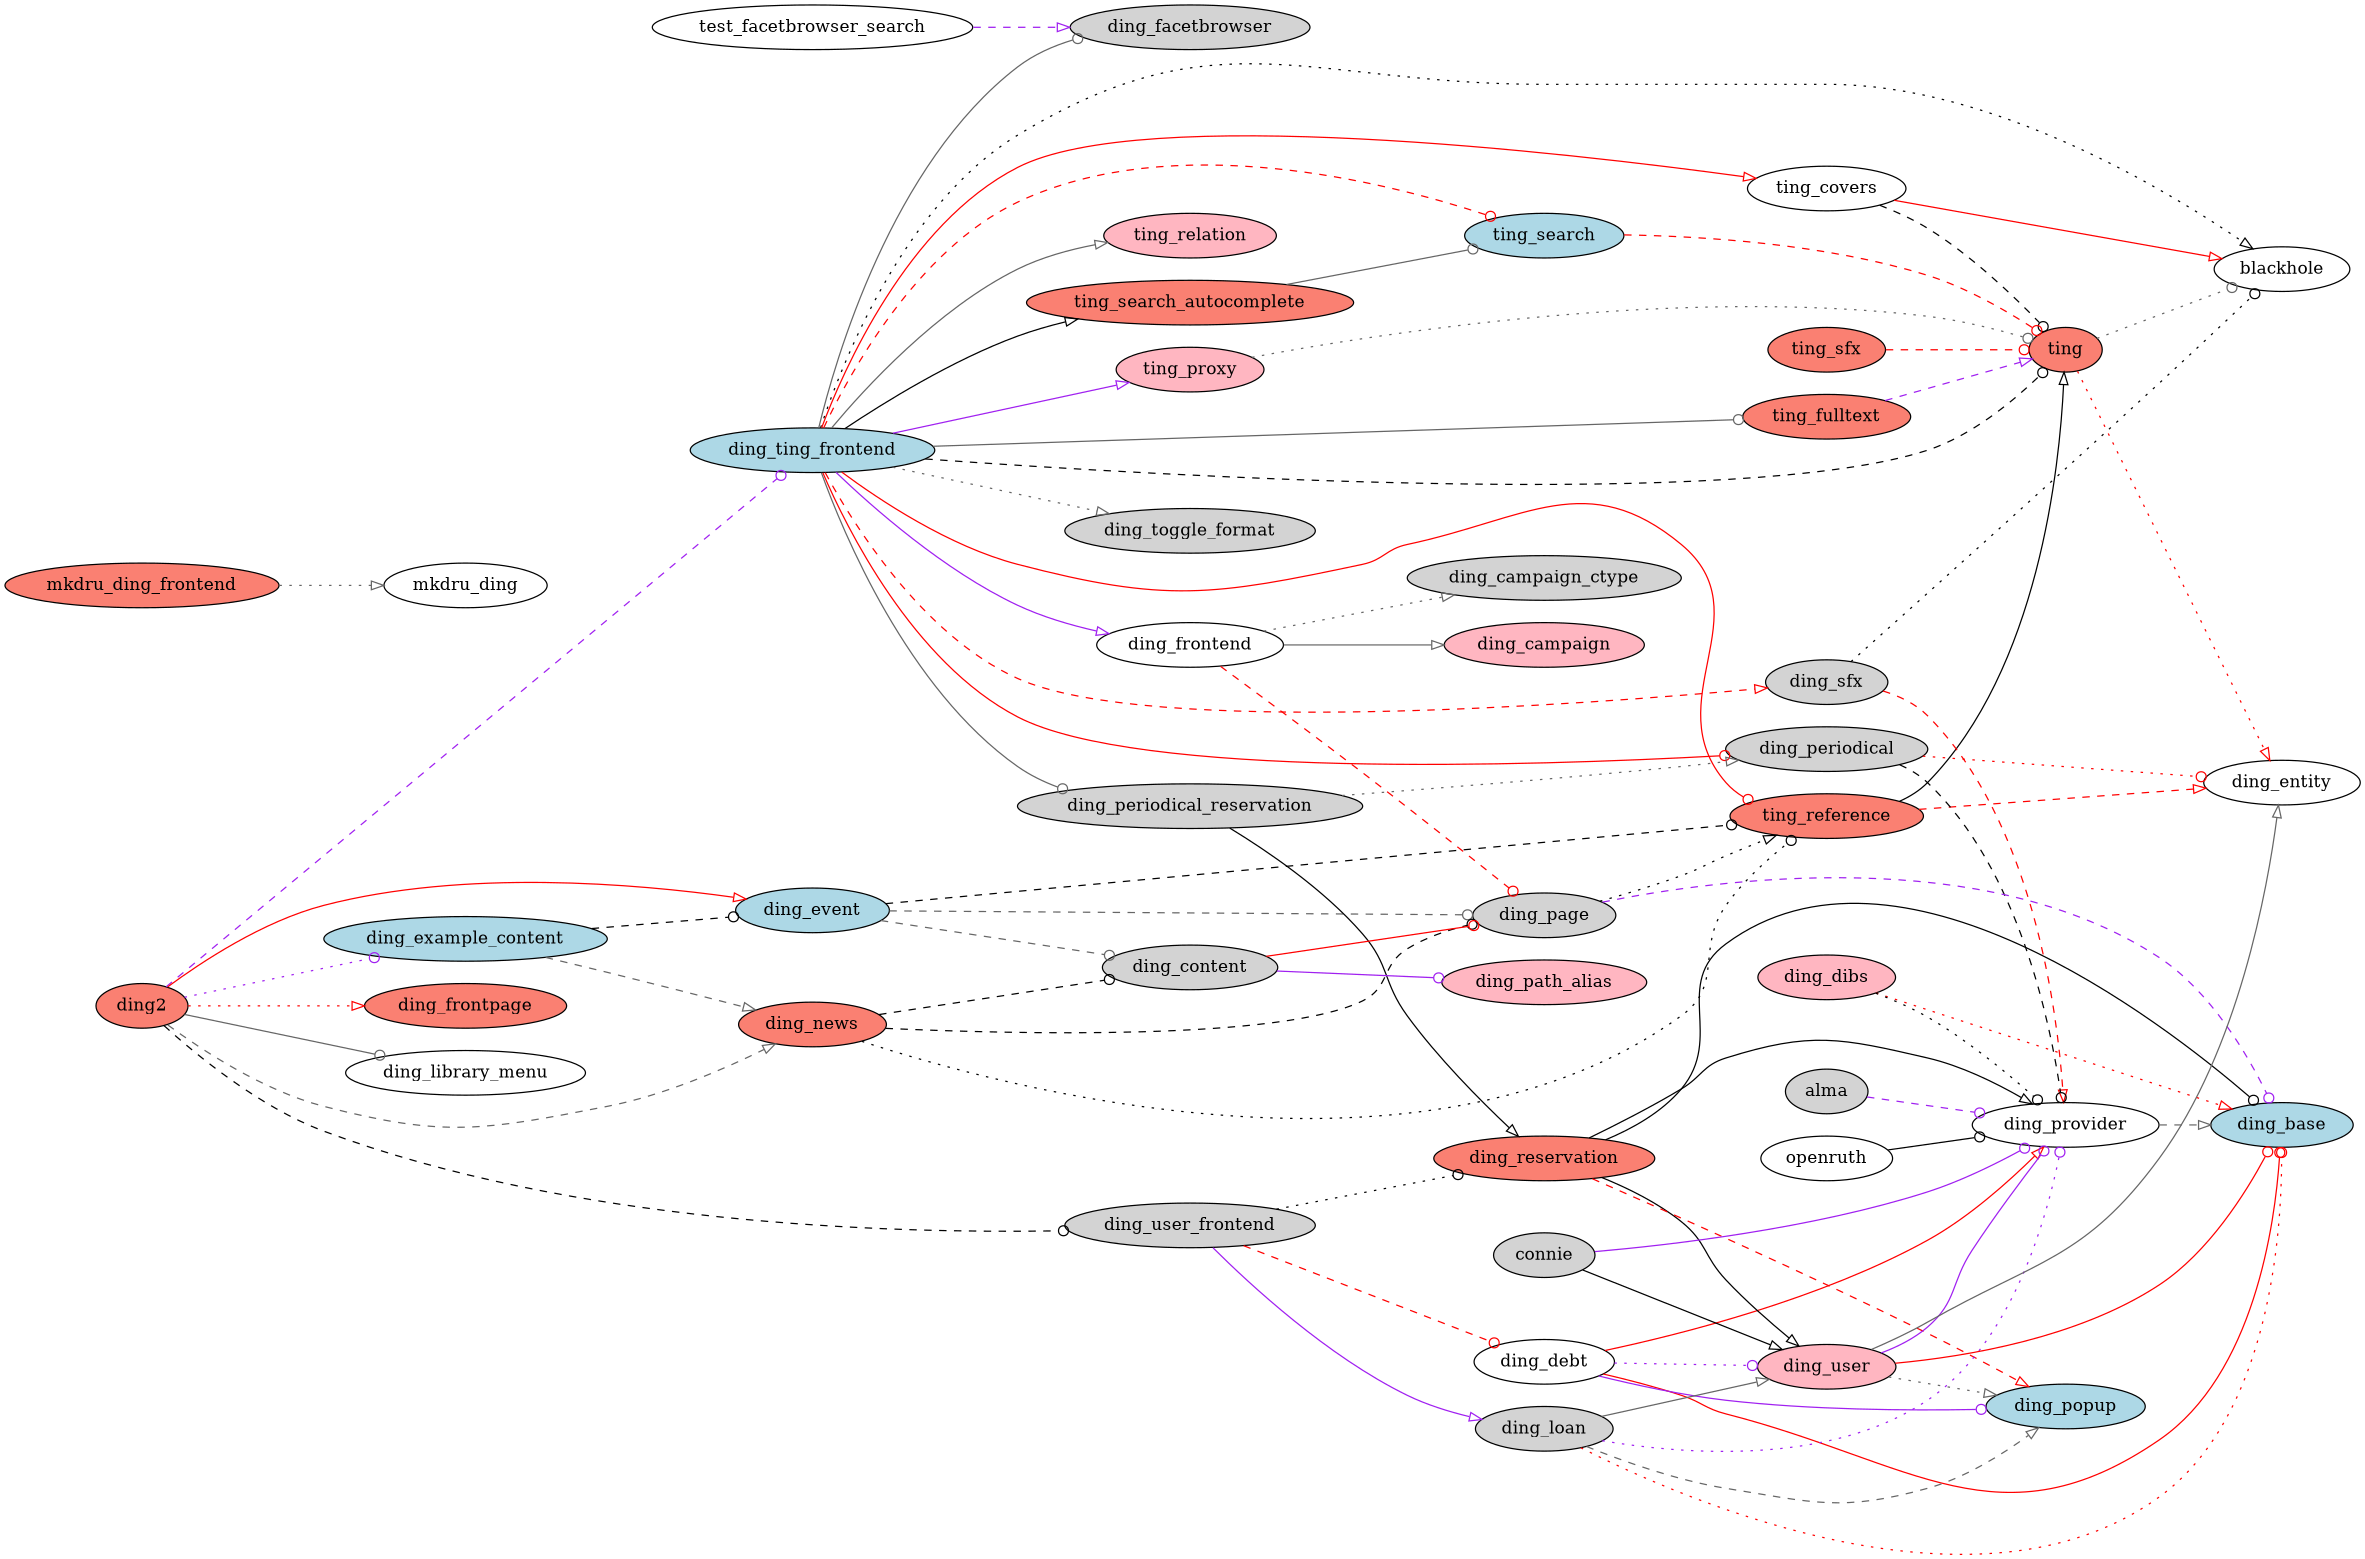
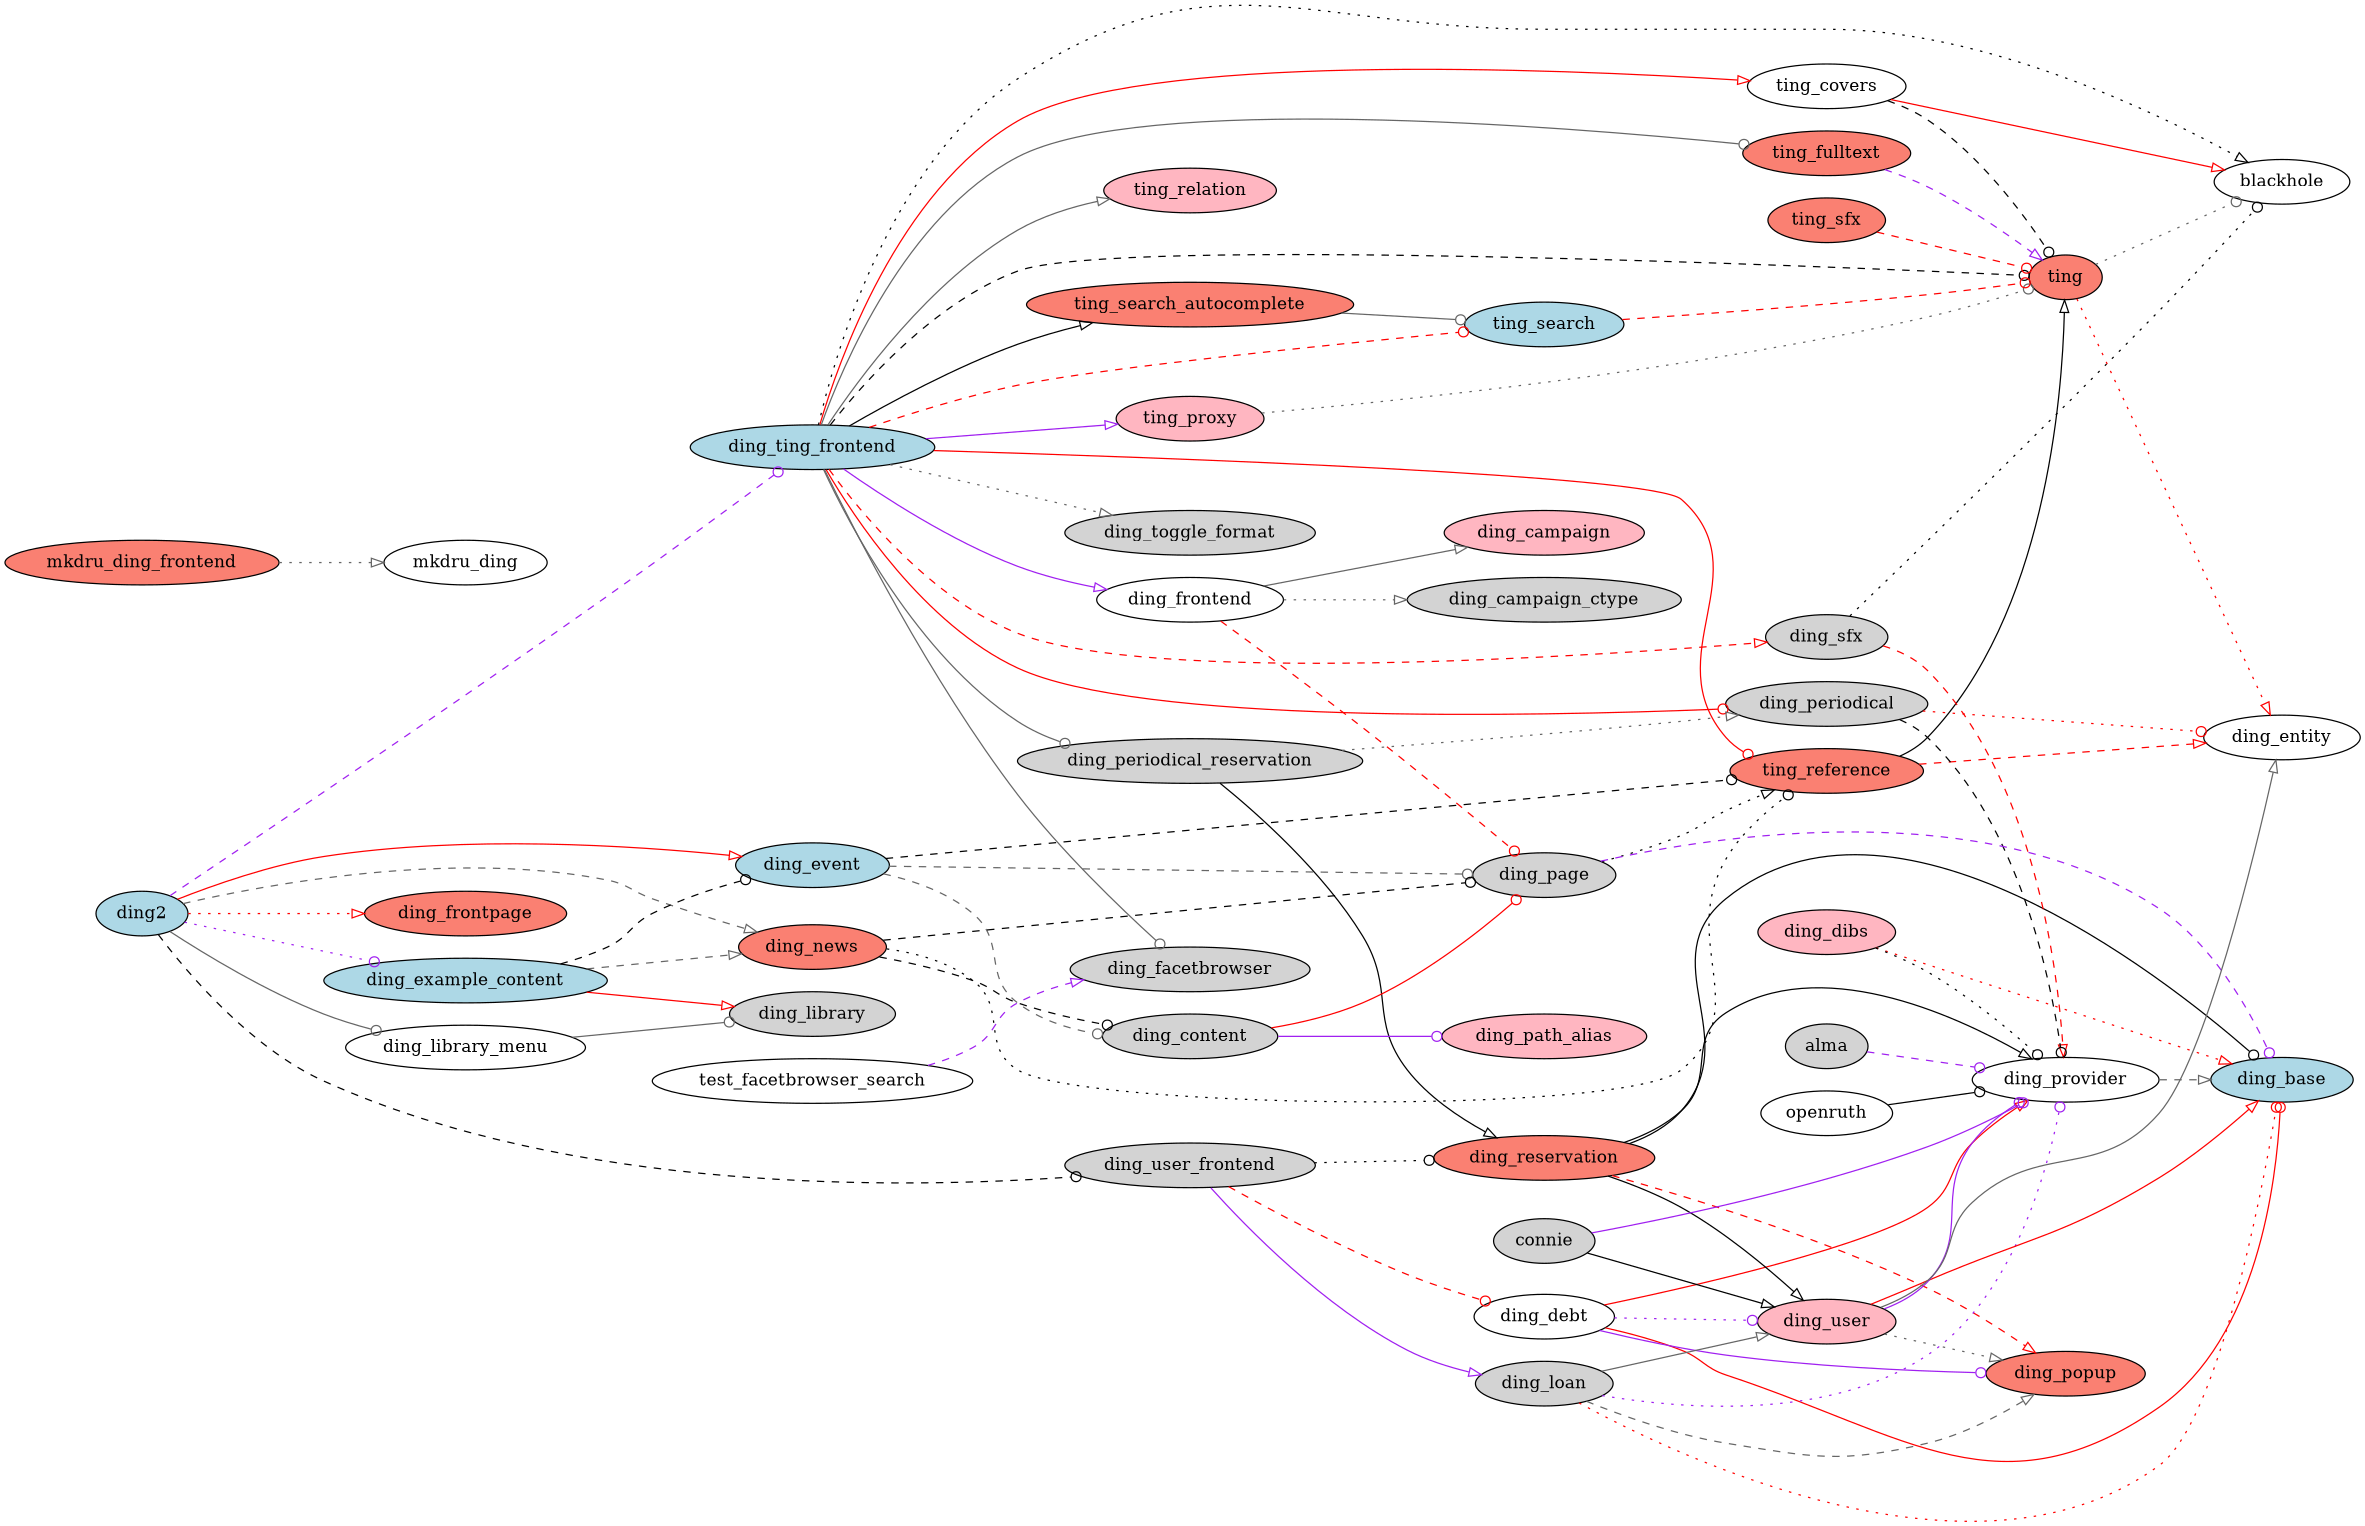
node "ding2": fillcolor salmon -> lightblue
node "ding_library": added
edge "ding_user" -> "ding_base": arrowhead odot -> onormal
node "ding_popup": fillcolor lightblue -> salmon
